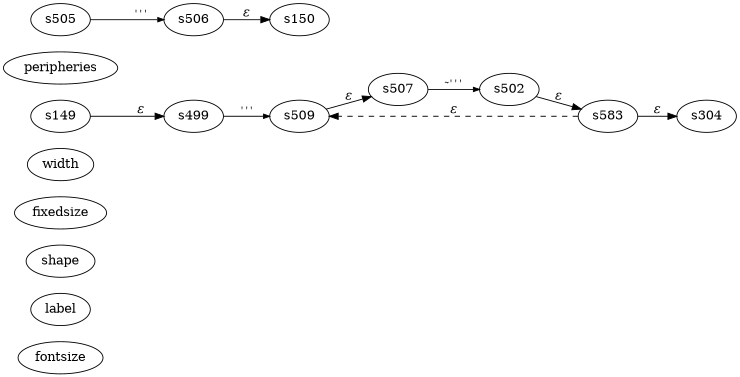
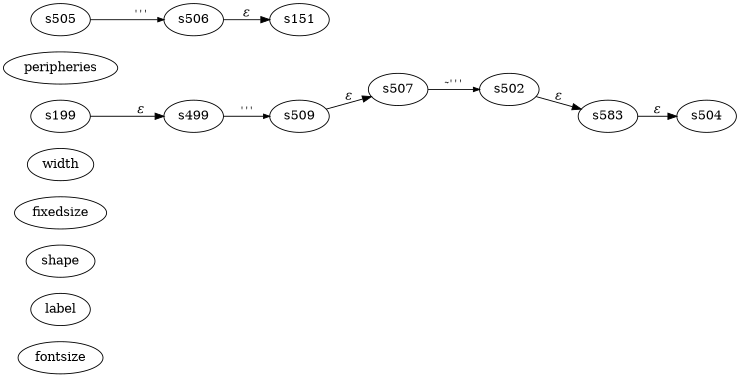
node "s150": label "s150" -> "s151"
node "s149": label "s149" -> "s199"
edge "s583" -> "s509": removed, label "ε"
node "s304": label "s304" -> "s504"
